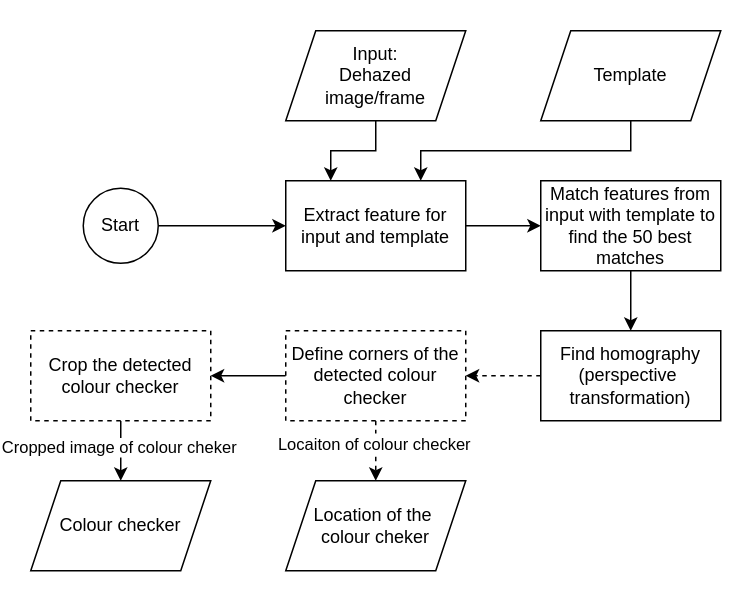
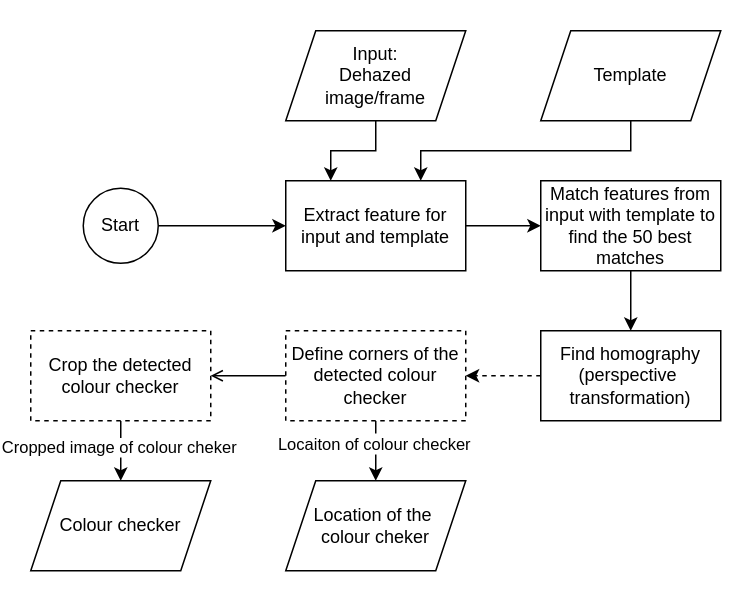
edge "Define corners of the detected colour checker" -> "Crop the detected colour checker": arrowhead classic -> open
edge "Define corners of the detected colour checker" -> "Location of the colour cheker": style dashed -> solid
